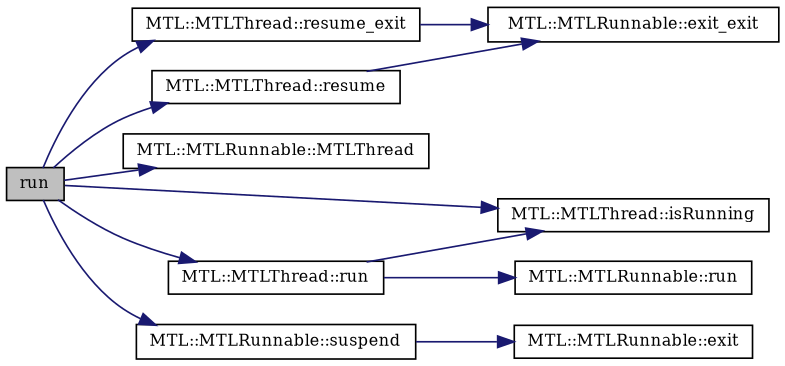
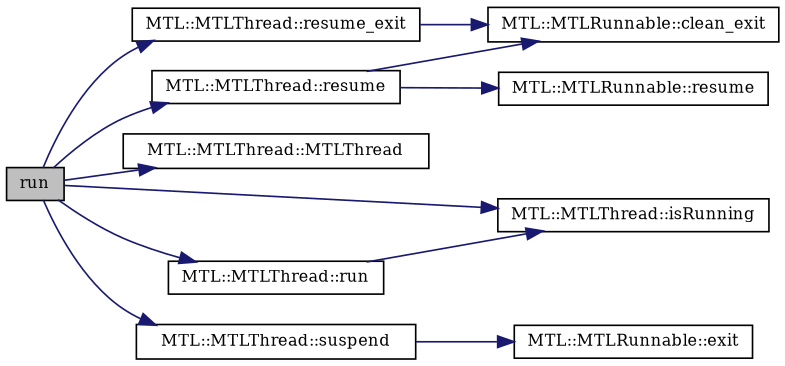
node "MTL::MTLRunnable::exit_exit": label "MTL::MTLRunnable::exit_exit" -> "MTL::MTLRunnable::clean_exit"
node "MTL::MTLRunnable::resume": added
node "MTL::MTLRunnable::MTLThread": label "MTL::MTLRunnable::MTLThread" -> "MTL::MTLThread::MTLThread"
node "MTL::MTLRunnable::run": removed
node "MTL::MTLRunnable::suspend": label "MTL::MTLRunnable::suspend" -> "MTL::MTLThread::suspend"
